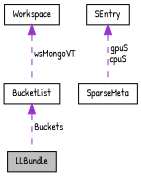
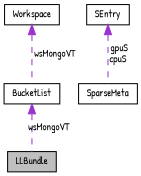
edge "LLBundle" -> "BucketList": label " Buckets" -> " wsMongoVT"
